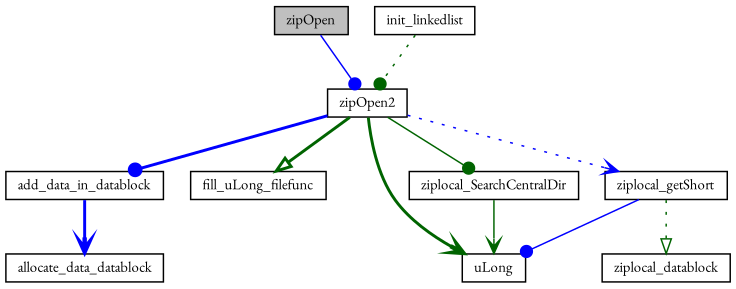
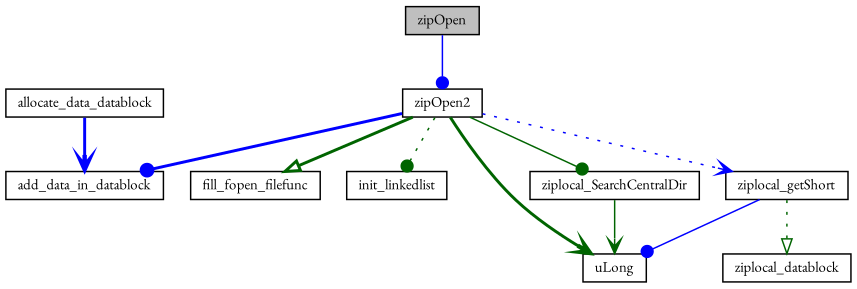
edge "init_linkedlist" -> "zipOpen2": reversed
node "fill_uLong_filefunc": label "fill_uLong_filefunc" -> "fill_fopen_filefunc"
edge "add_data_in_datablock" -> "allocate_data_datablock": reversed
